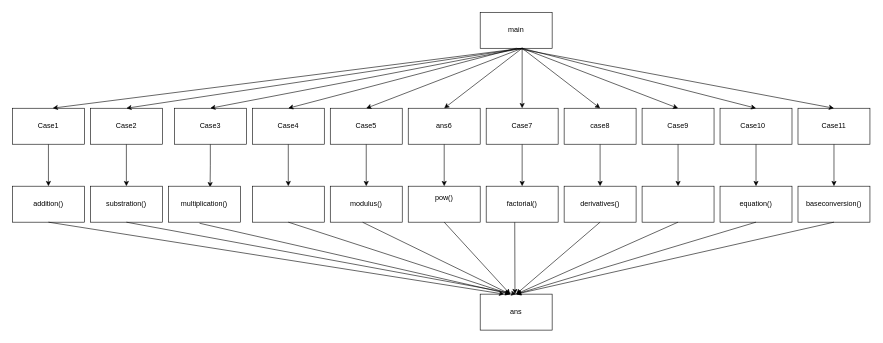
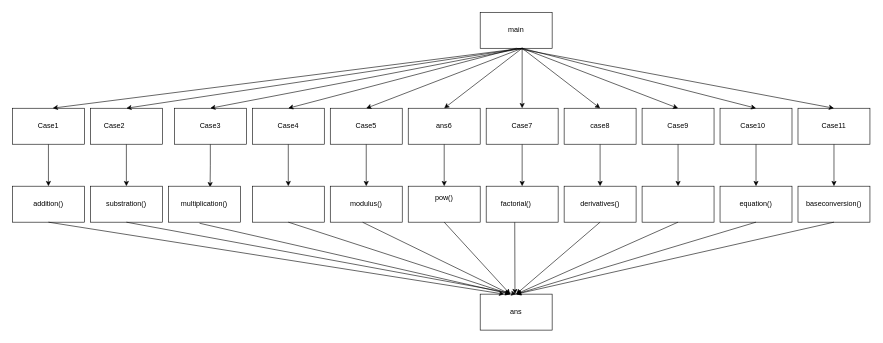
node "Case2": moved (126, 126) -> (114, 126)
node "factorial()": moved (522, 204) -> (516, 204)
